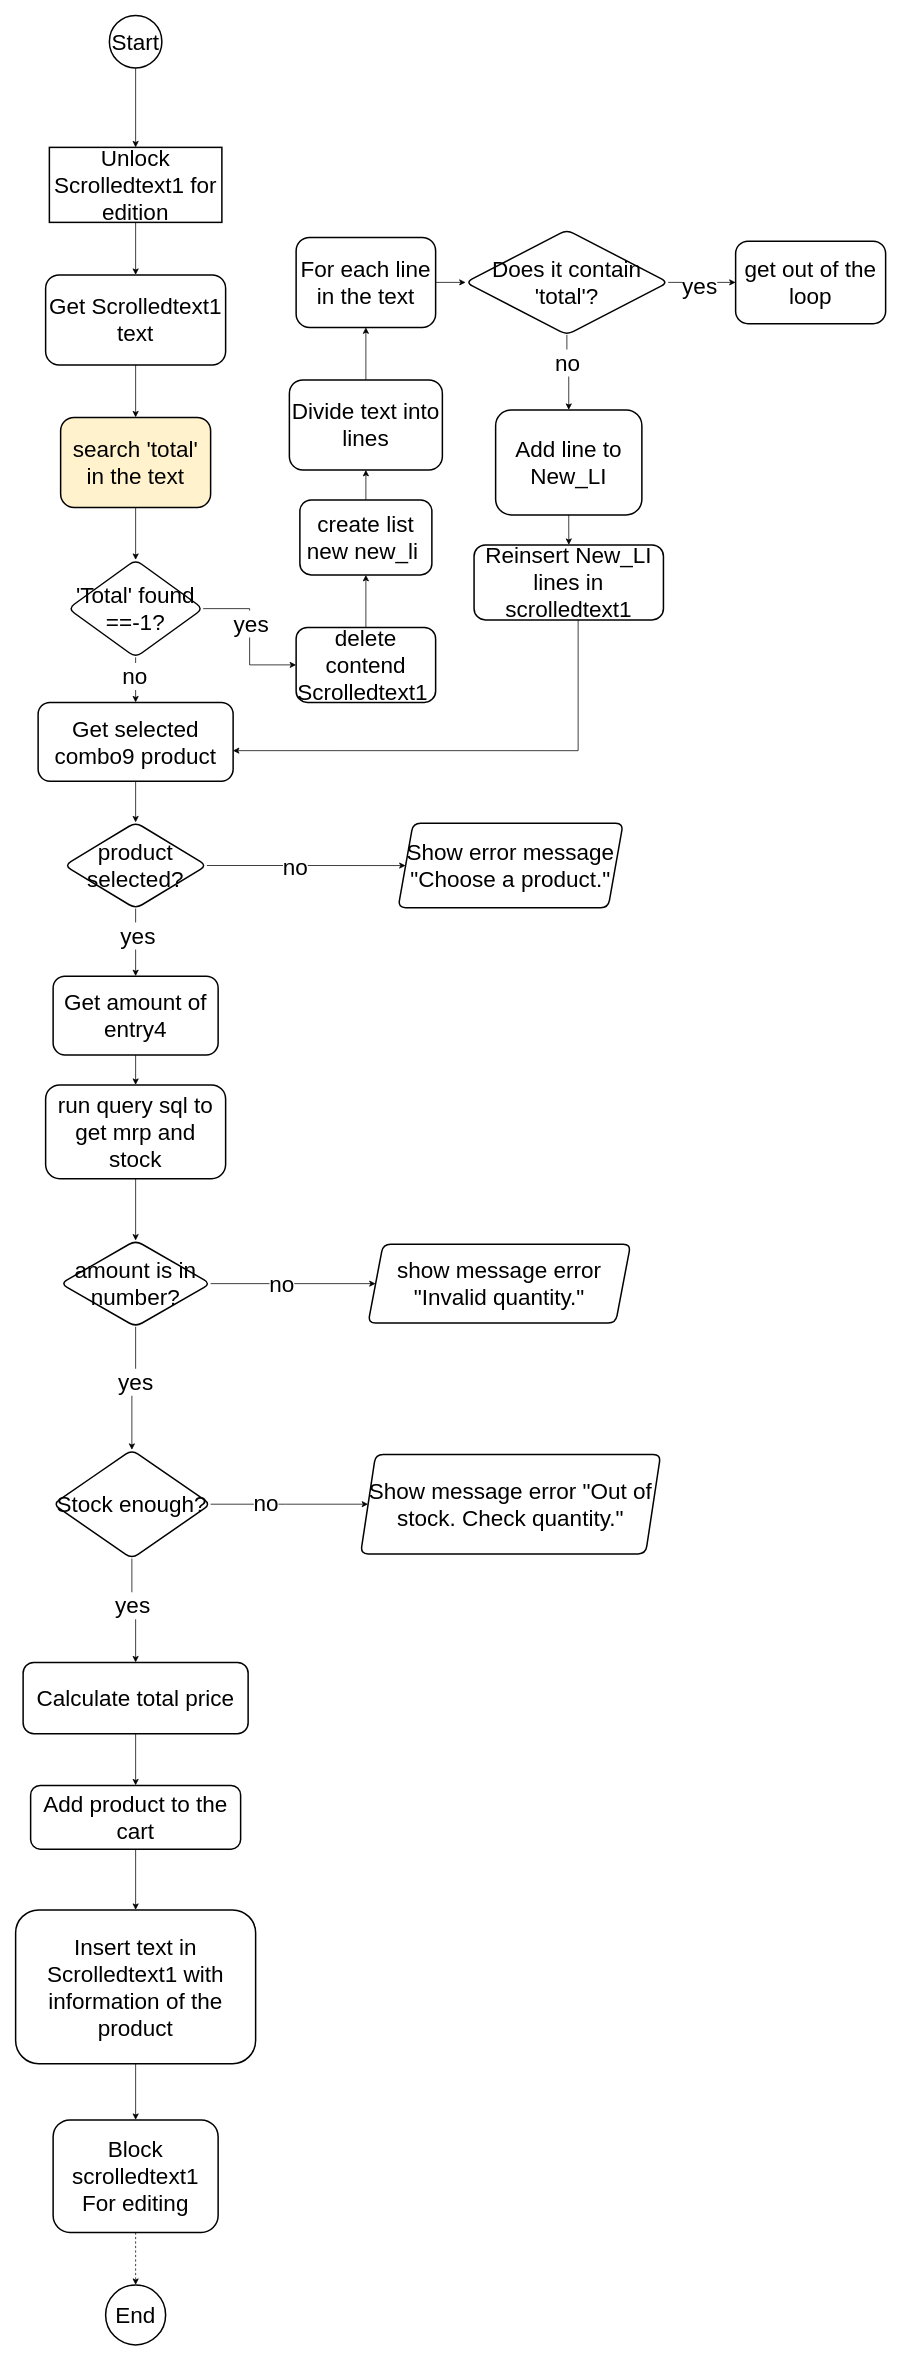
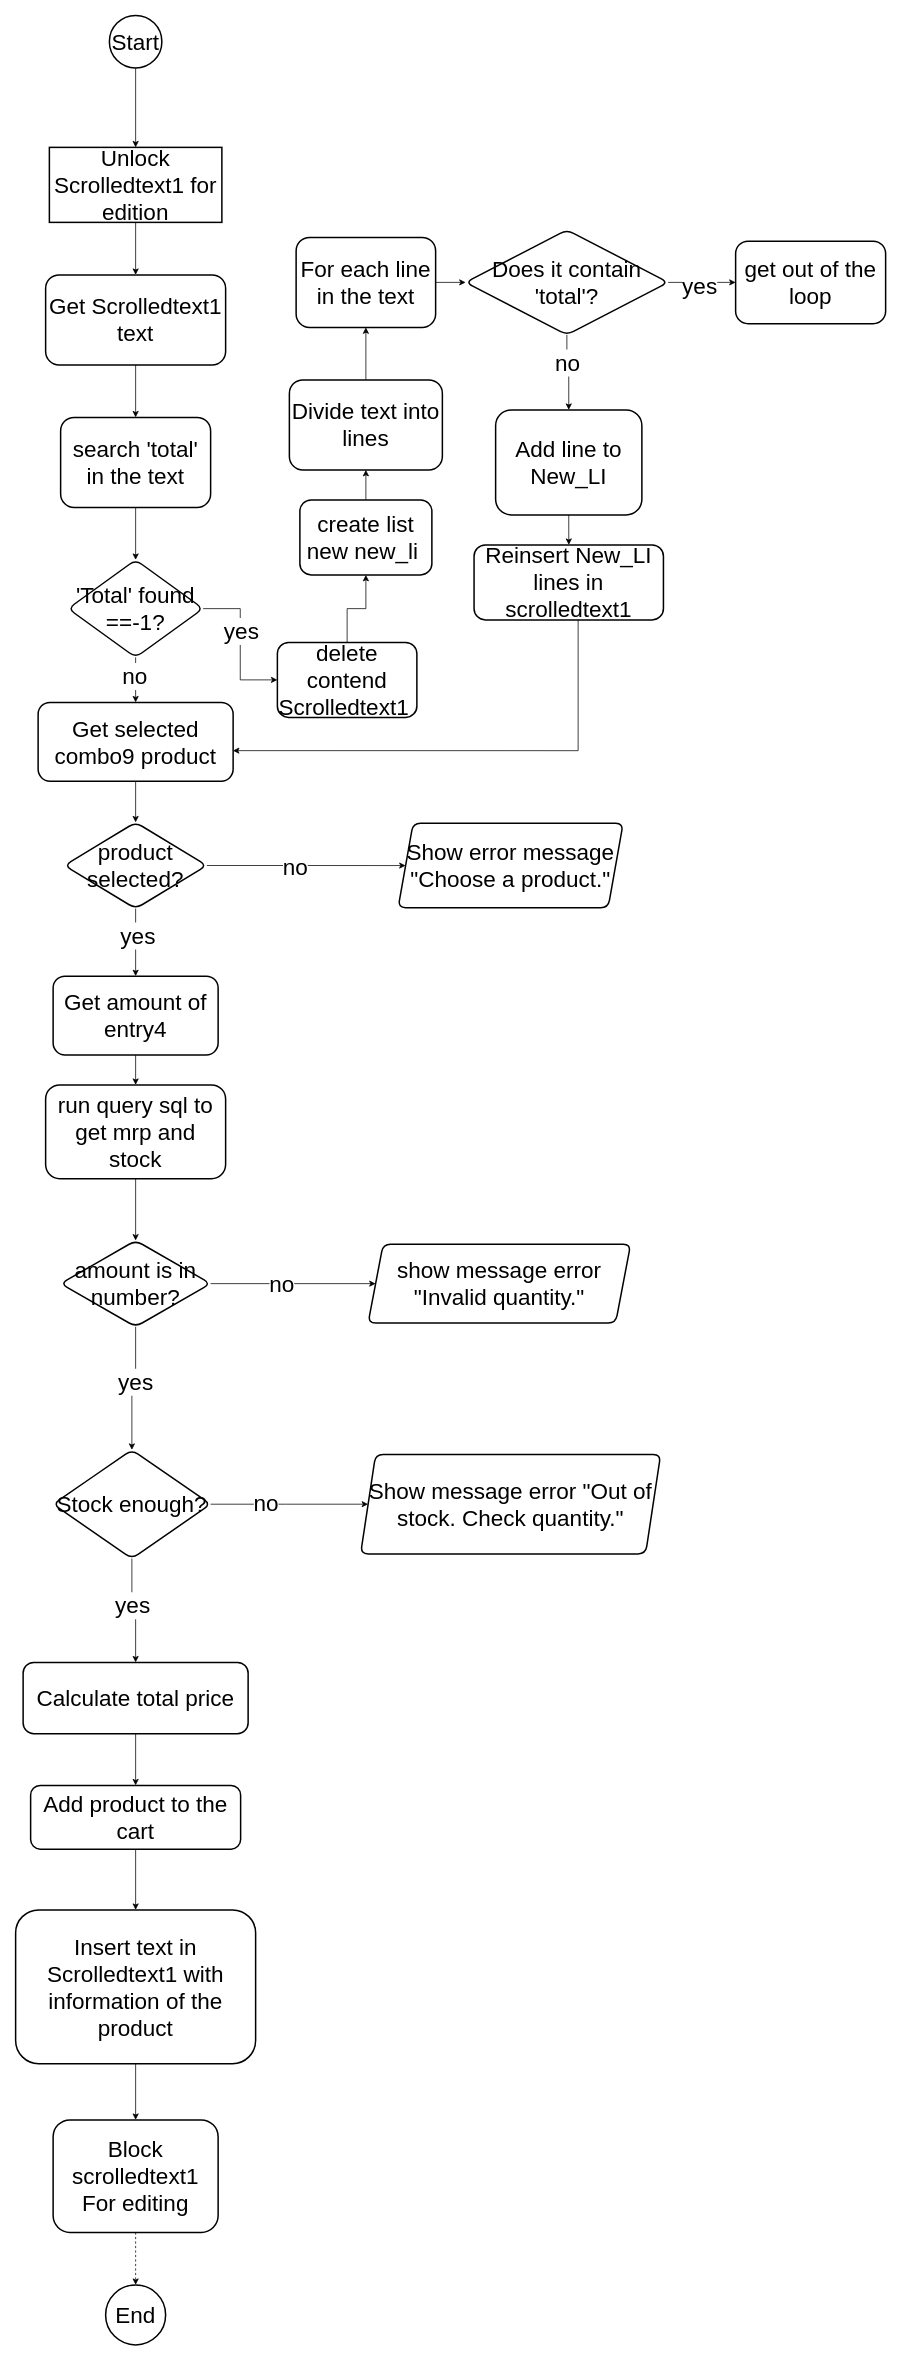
node "search 'total' in the text": fillcolor #fff2cc -> #ffffff
node "delete contend Scrolledtext1": moved (366, 665) -> (347, 680)
